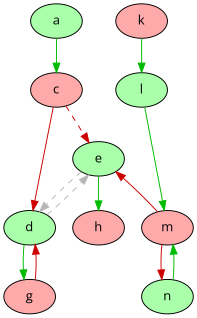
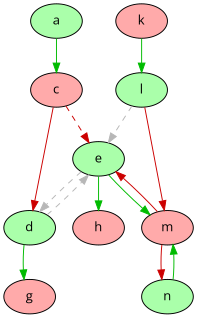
edge "l" -> "e": added
edge "l" -> "m": color #00bb00 -> #cc0000
edge "e" -> "m": added
edge "g" -> "d": removed
